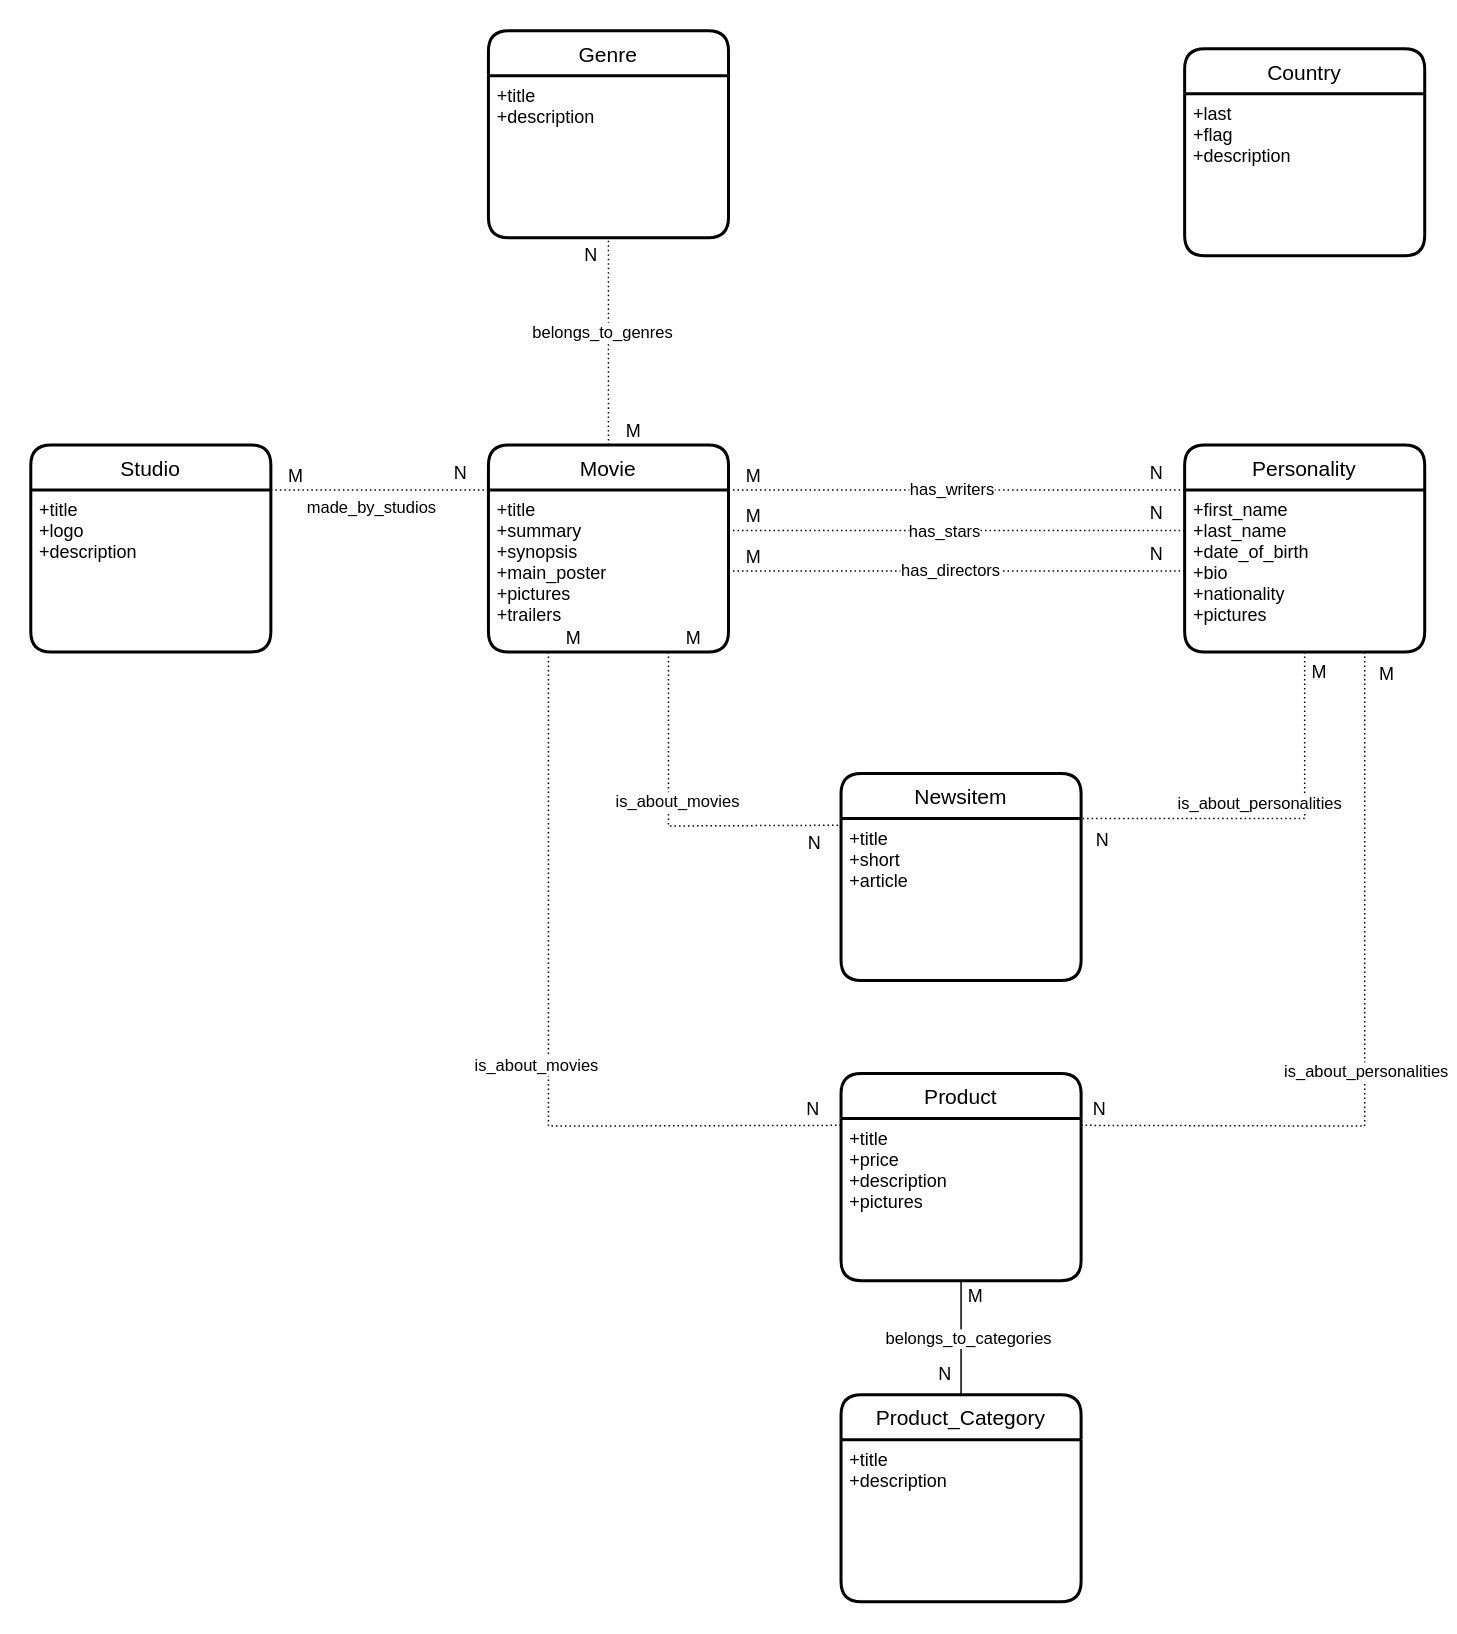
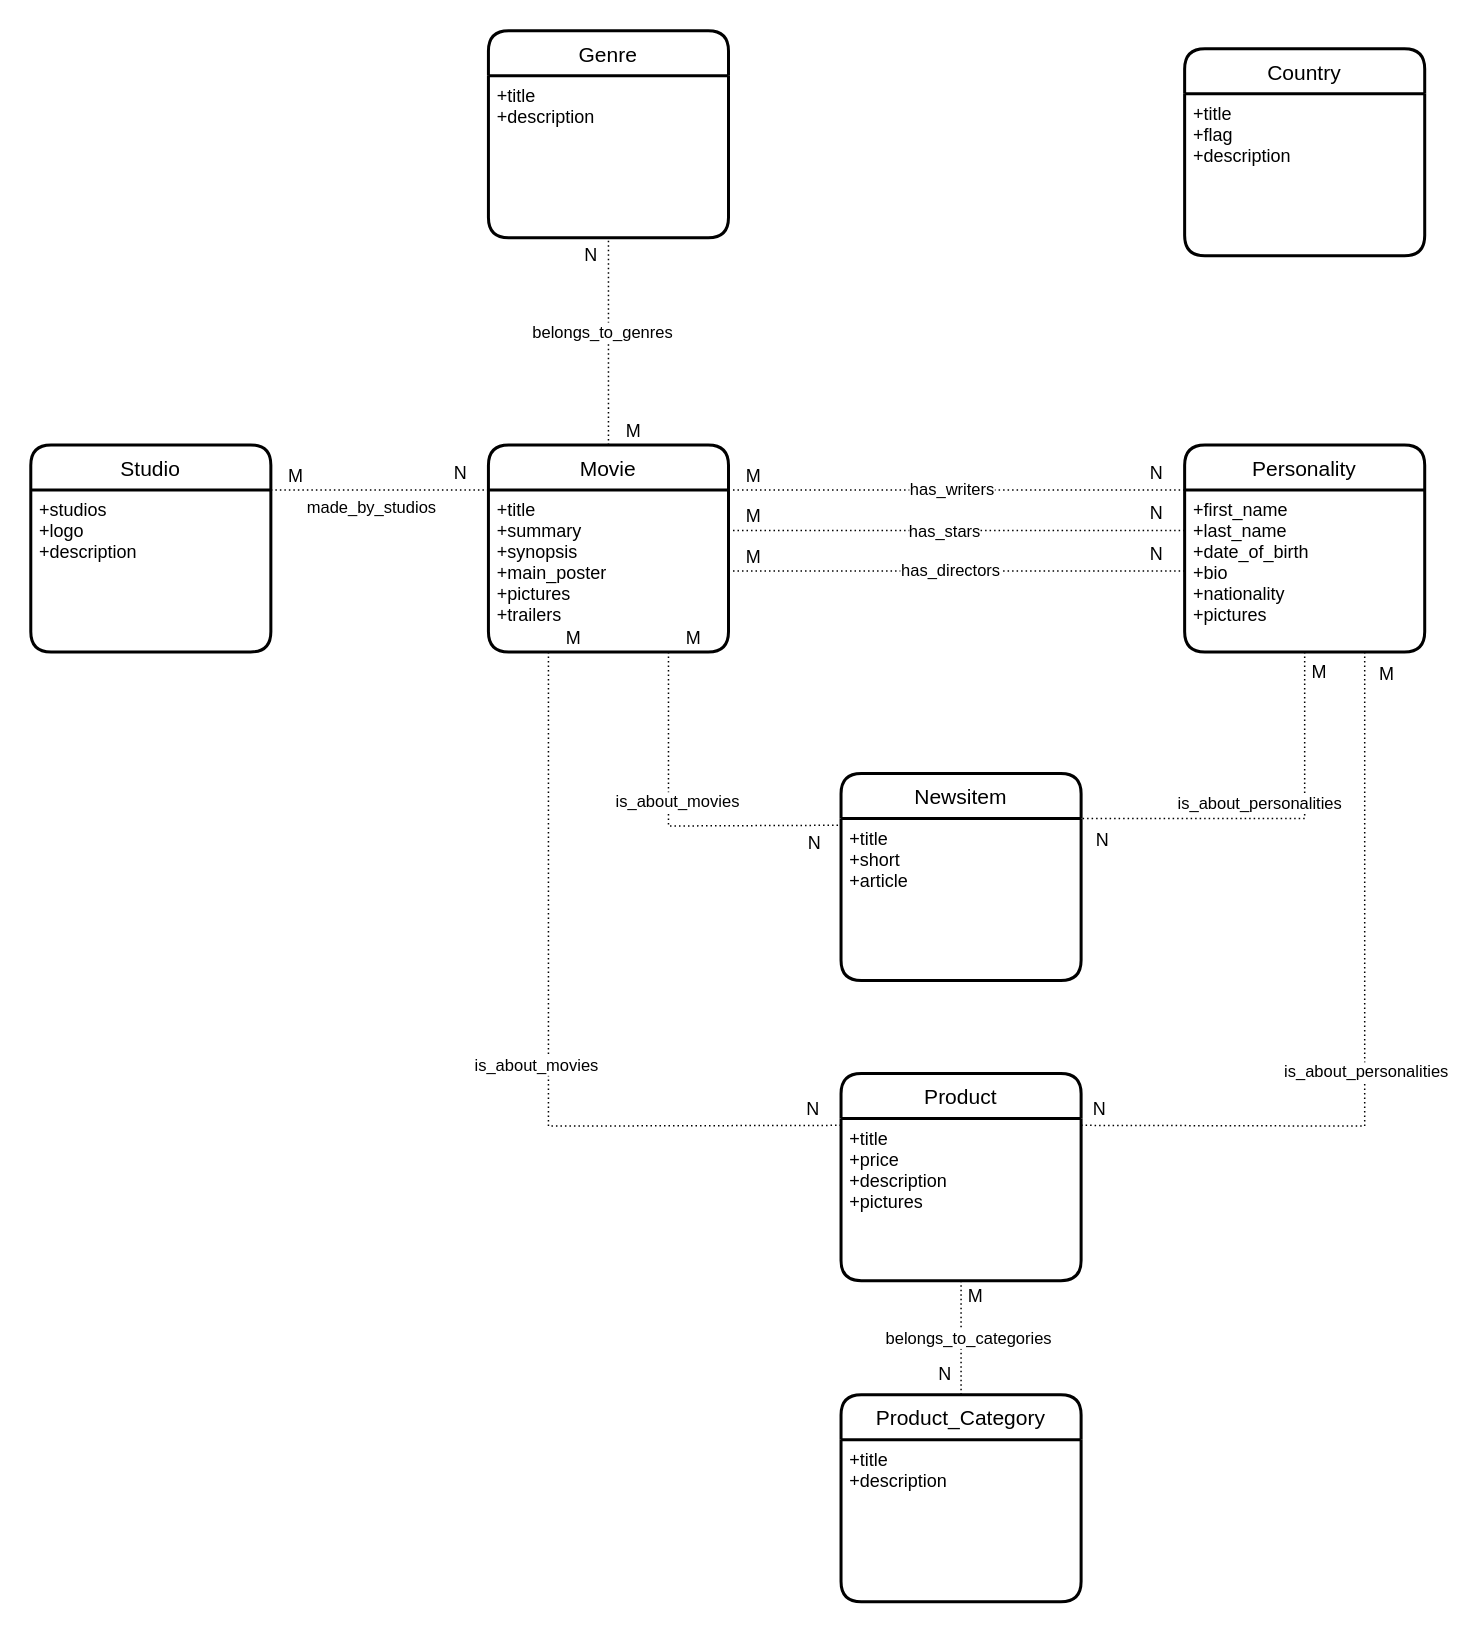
node "+last +flag +description": label "+last +flag +description" -> "+title +flag +description"
node "+title +logo +description": label "+title +logo +description" -> "+studios +logo +description"
edge "+title +price +description +pictures" -- "Product_Category": style solid -> dashed
